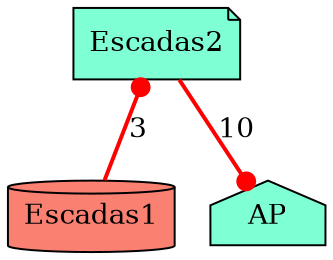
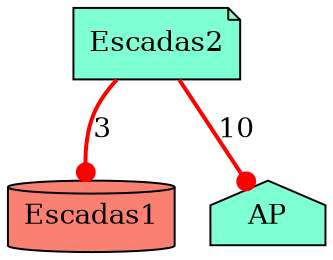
edge "Escadas1" -> "Escadas2": reversed
